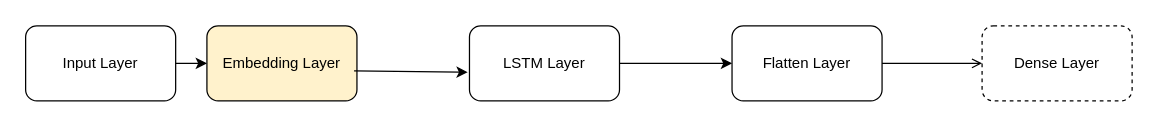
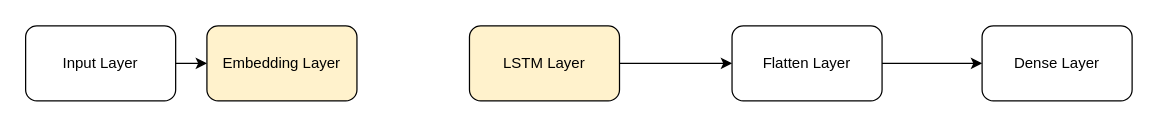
node "LSTM Layer": fillcolor #ffffff -> #fff2cc
edge "Flatten Layer" -> "Dense Layer": arrowhead open -> classic
node "Dense Layer": style dashed -> solid
edge "Embedding Layer" -> "LSTM Layer": removed
